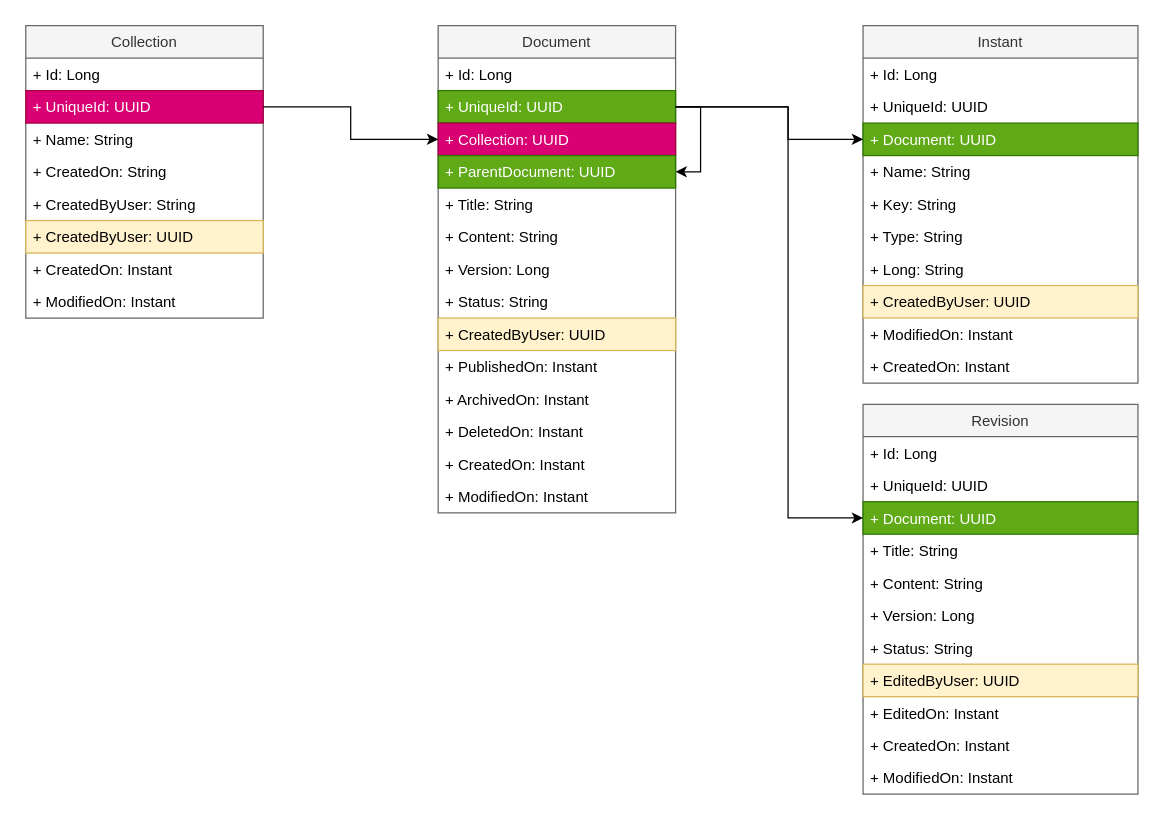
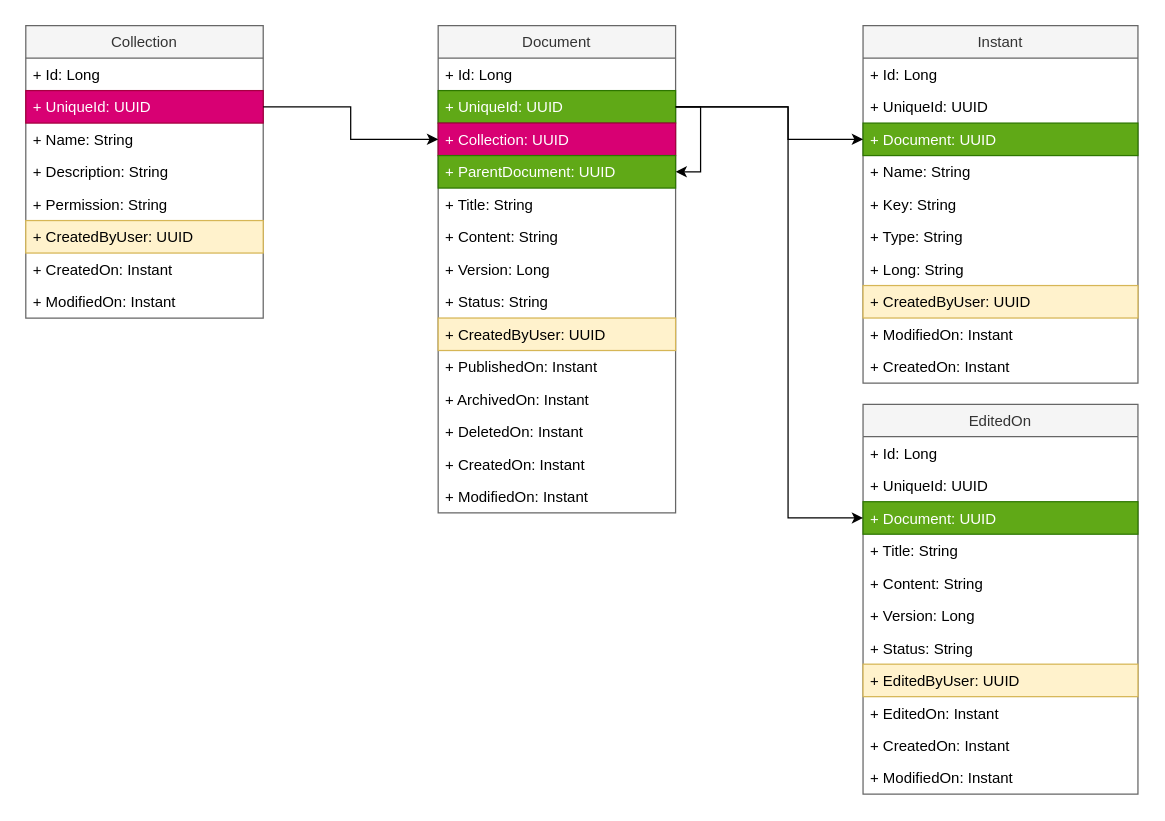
node "+ CreatedOn: String": label "+ CreatedOn: String" -> "+ Description: String"
node "+ CreatedByUser: String": label "+ CreatedByUser: String" -> "+ Permission: String"
node "Revision": label "Revision" -> "EditedOn"
